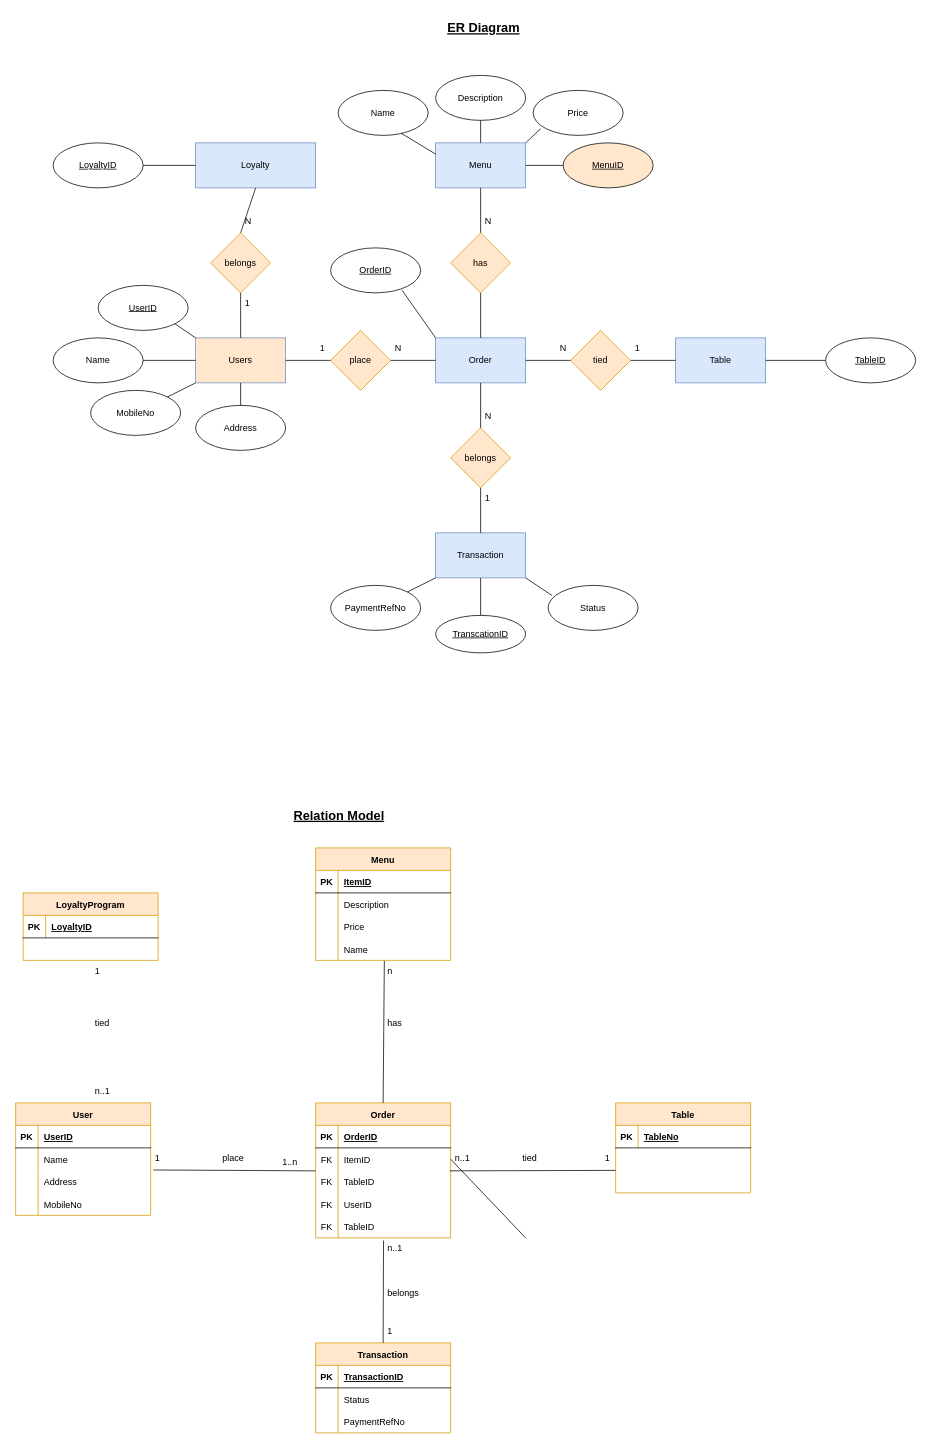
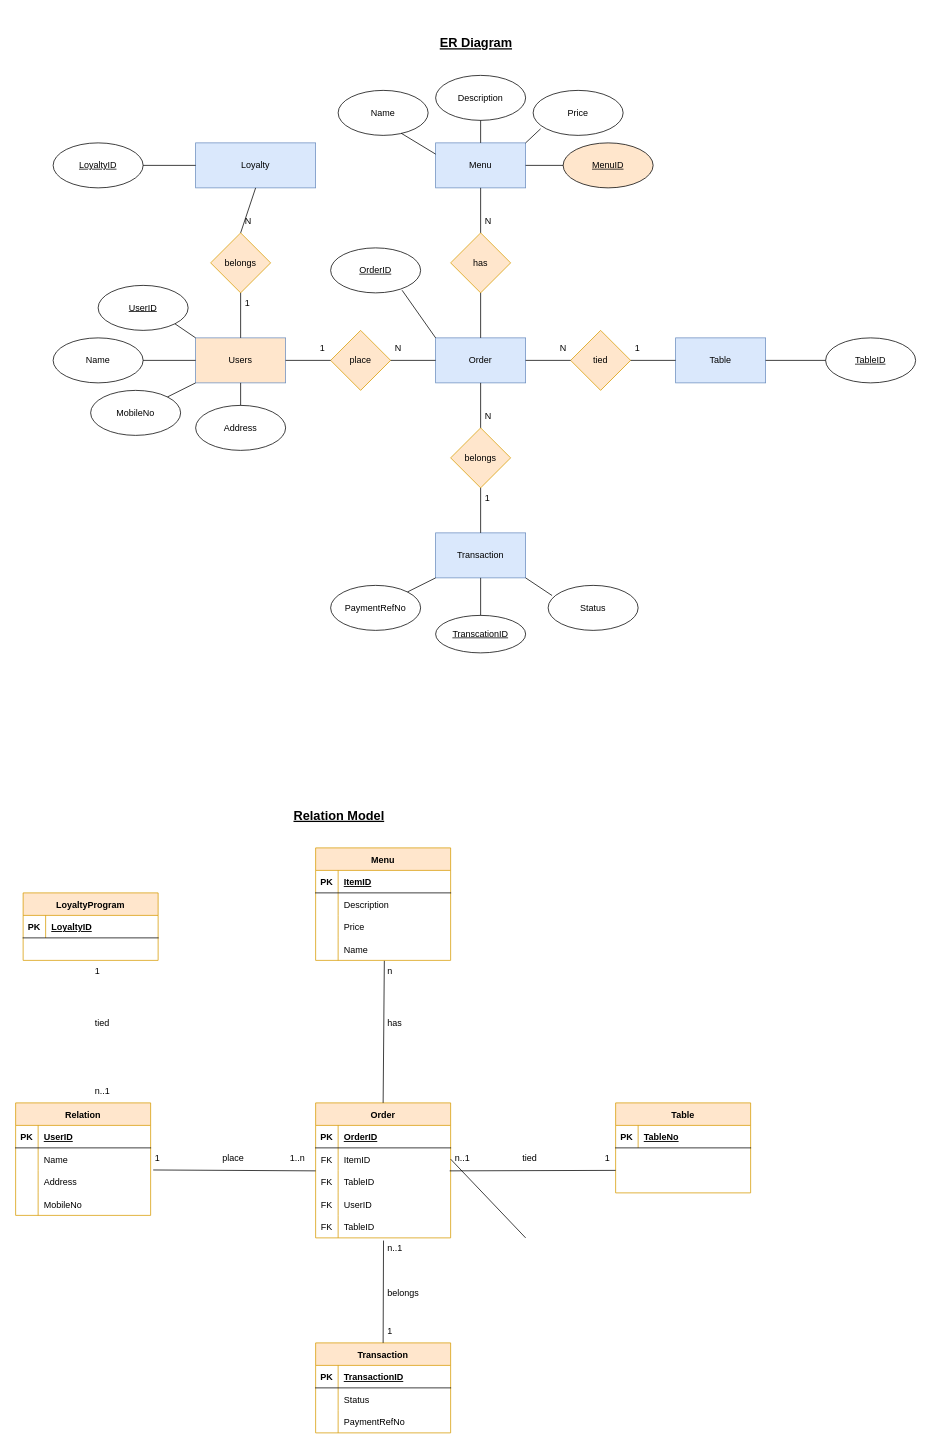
node "ER Diagram": moved (484, 27) -> (477, 42)
node "User": label "User" -> "Relation"
node "1..n": moved (293, 1163) -> (300, 1159)
